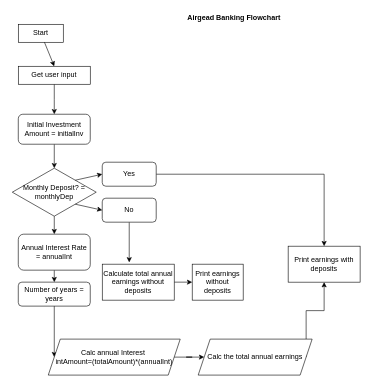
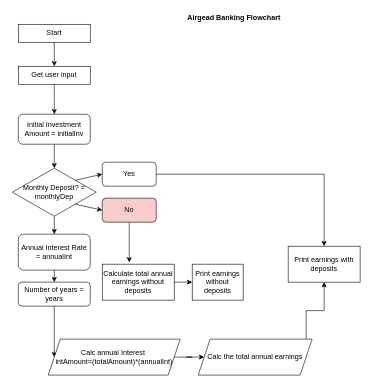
node "Start": size 45x18 -> 72x18
node "No": fillcolor #ffffff -> #f8cecc
